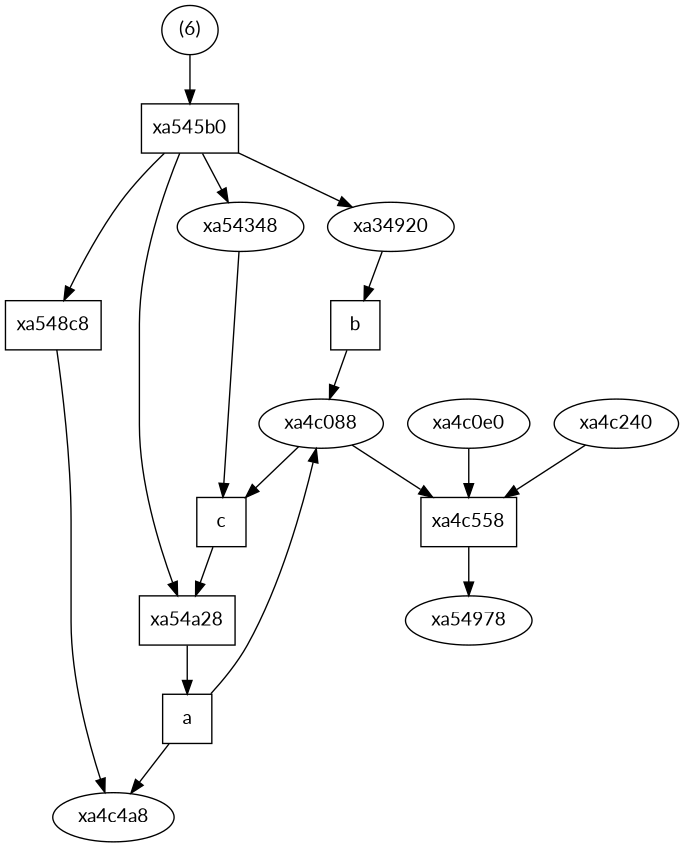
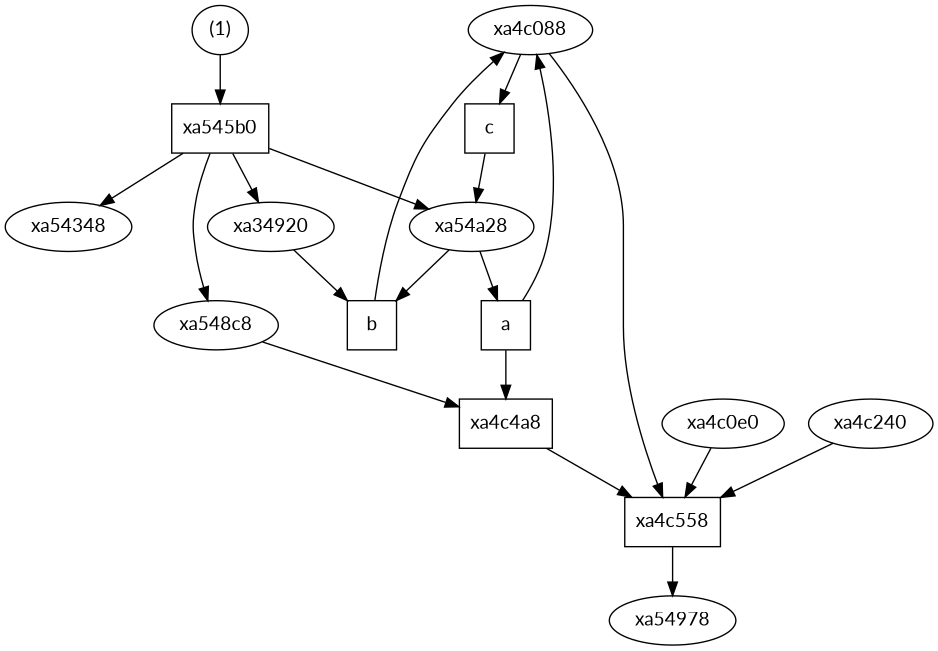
node "(6)": label "(6)" -> "(1)"
edge "xa54a28" -> "b": added
node "xa548c8": shape box -> ellipse
edge "xa54348" -> "c": removed
edge "xa4c4a8" -> "xa4c558": added
node "xa54a28": shape box -> ellipse
node "xa4c4a8": shape ellipse -> box
